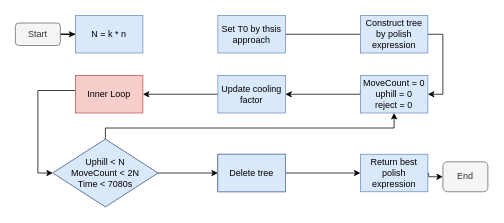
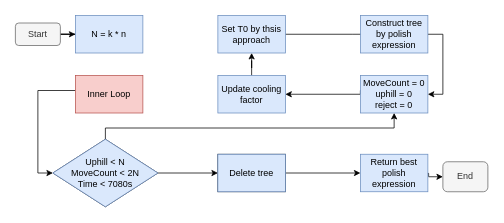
edge "Update cooling factor" -> "Inner Loop": now "Update cooling factor" -> "Set T0 by thsis approach"
